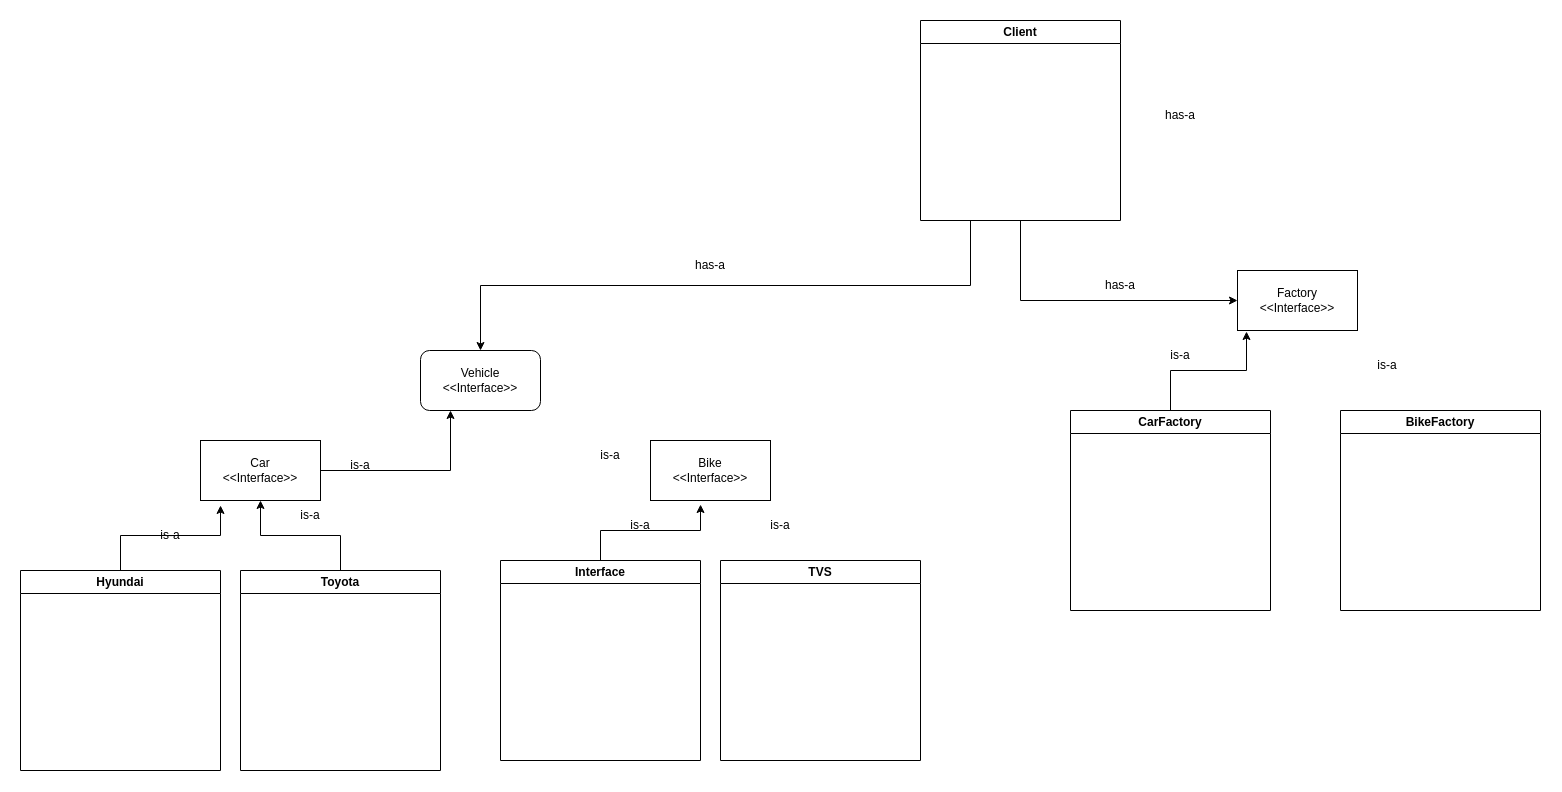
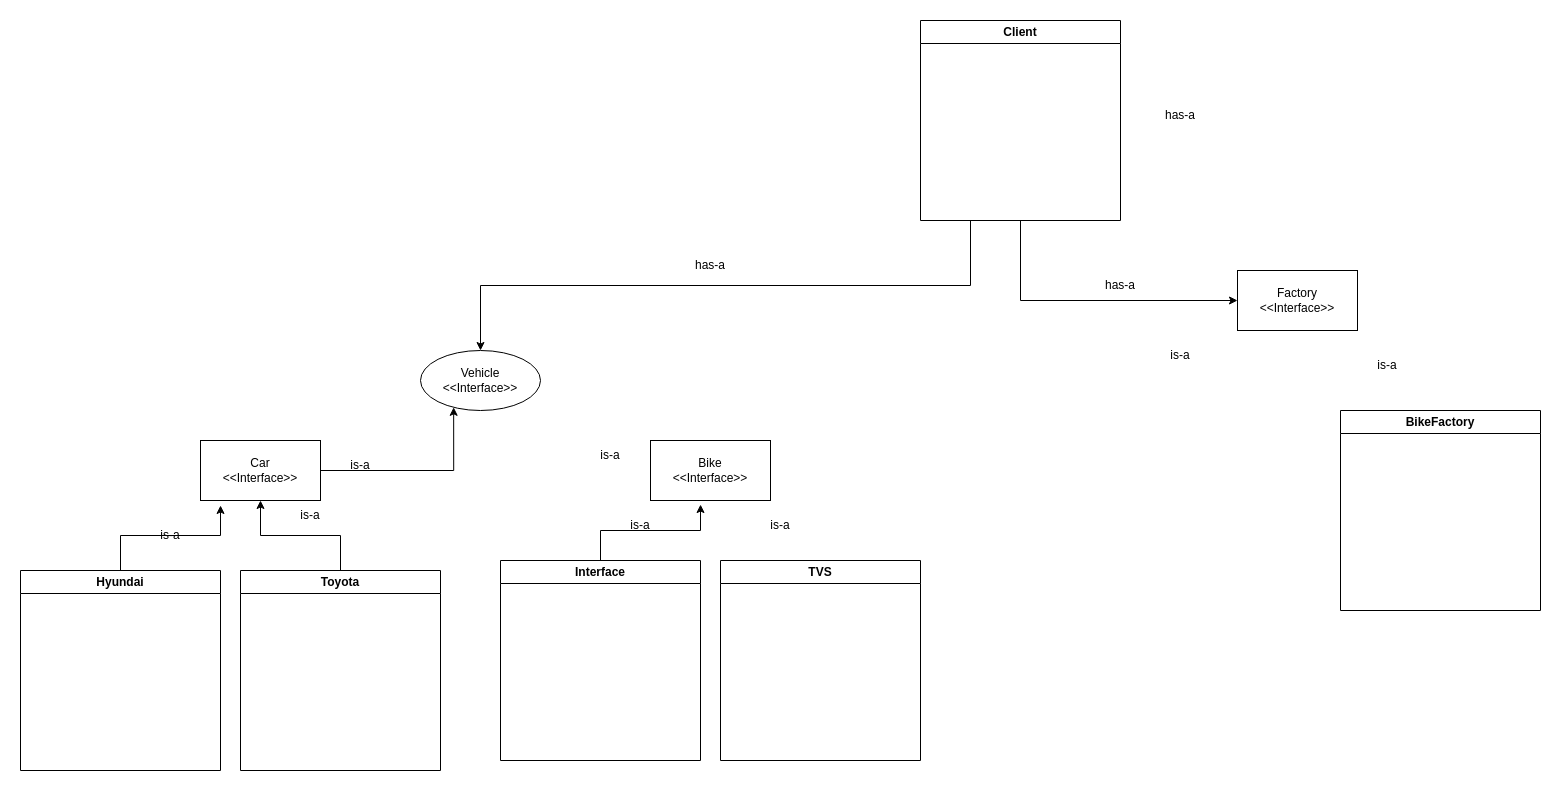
edge "CarFactory" -> "Factory <<Interface>>": removed
node "Vehicle <<Interface>>": shape rounded rectangle -> ellipse
node "CarFactory": removed
